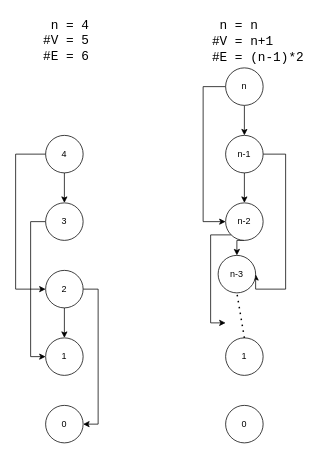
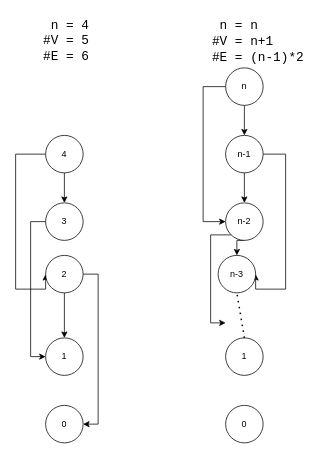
node "2": moved (64, 289) -> (64, 274)
